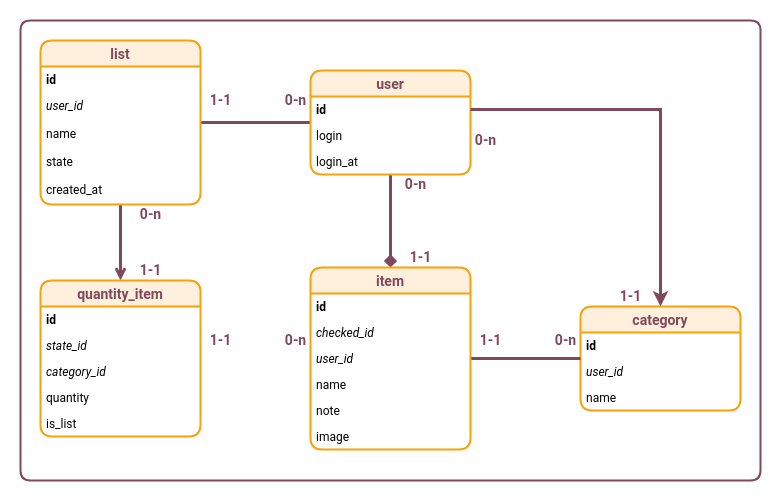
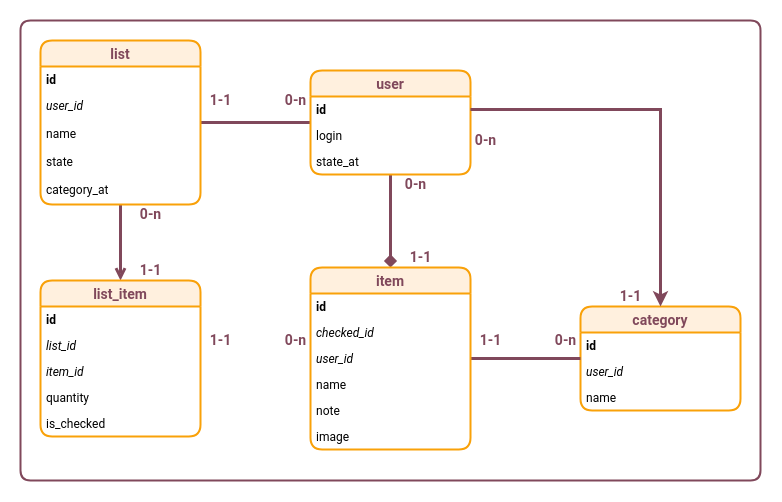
node "login_at": label "login_at" -> "state_at"
node "created_at": label "created_at" -> "category_at"
node "quantity_item": label "quantity_item" -> "list_item"
node "state_id": label "state_id" -> "list_id"
node "category_id": label "category_id" -> "item_id"
node "is_list": label "is_list" -> "is_checked"
